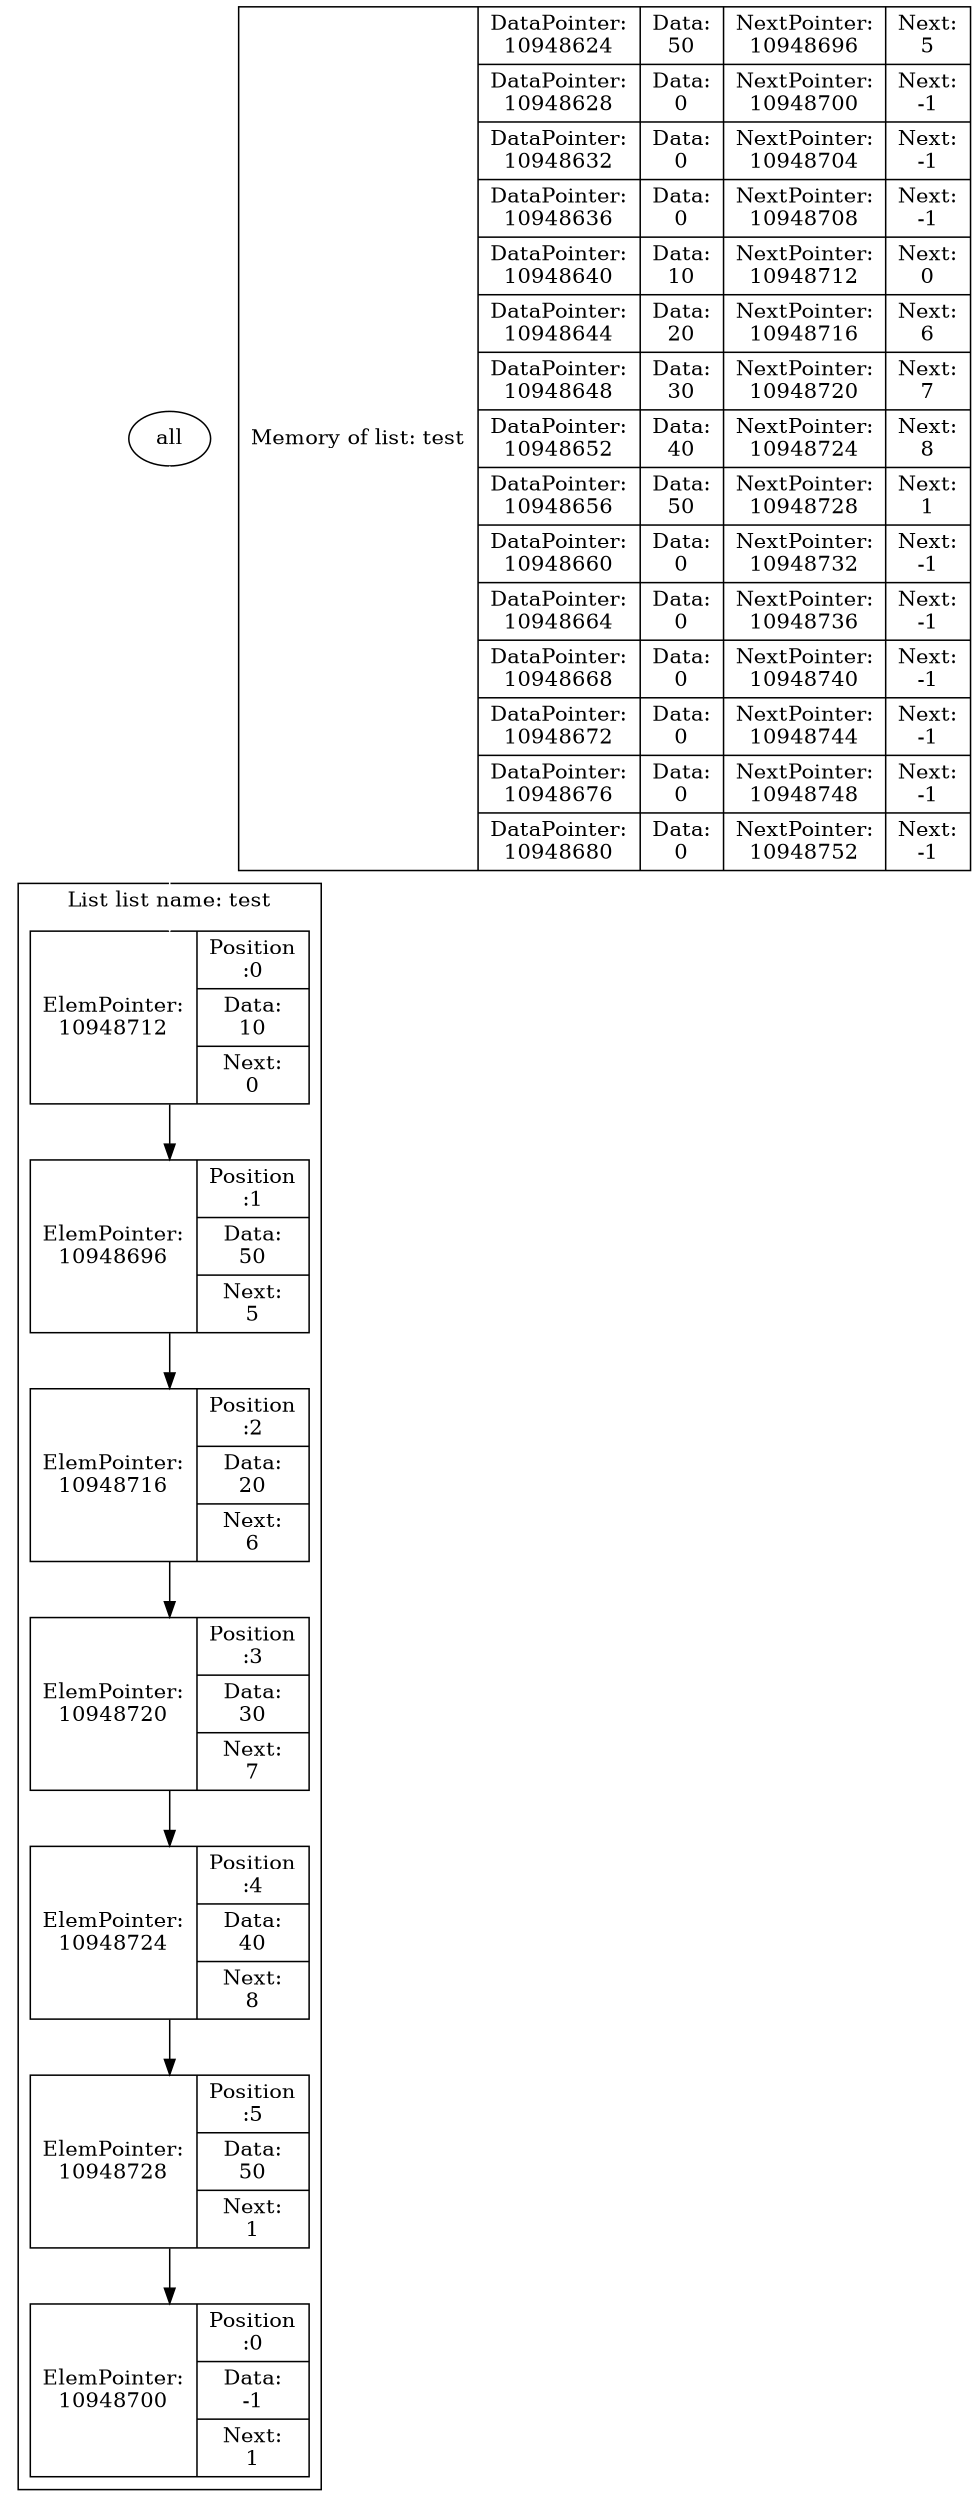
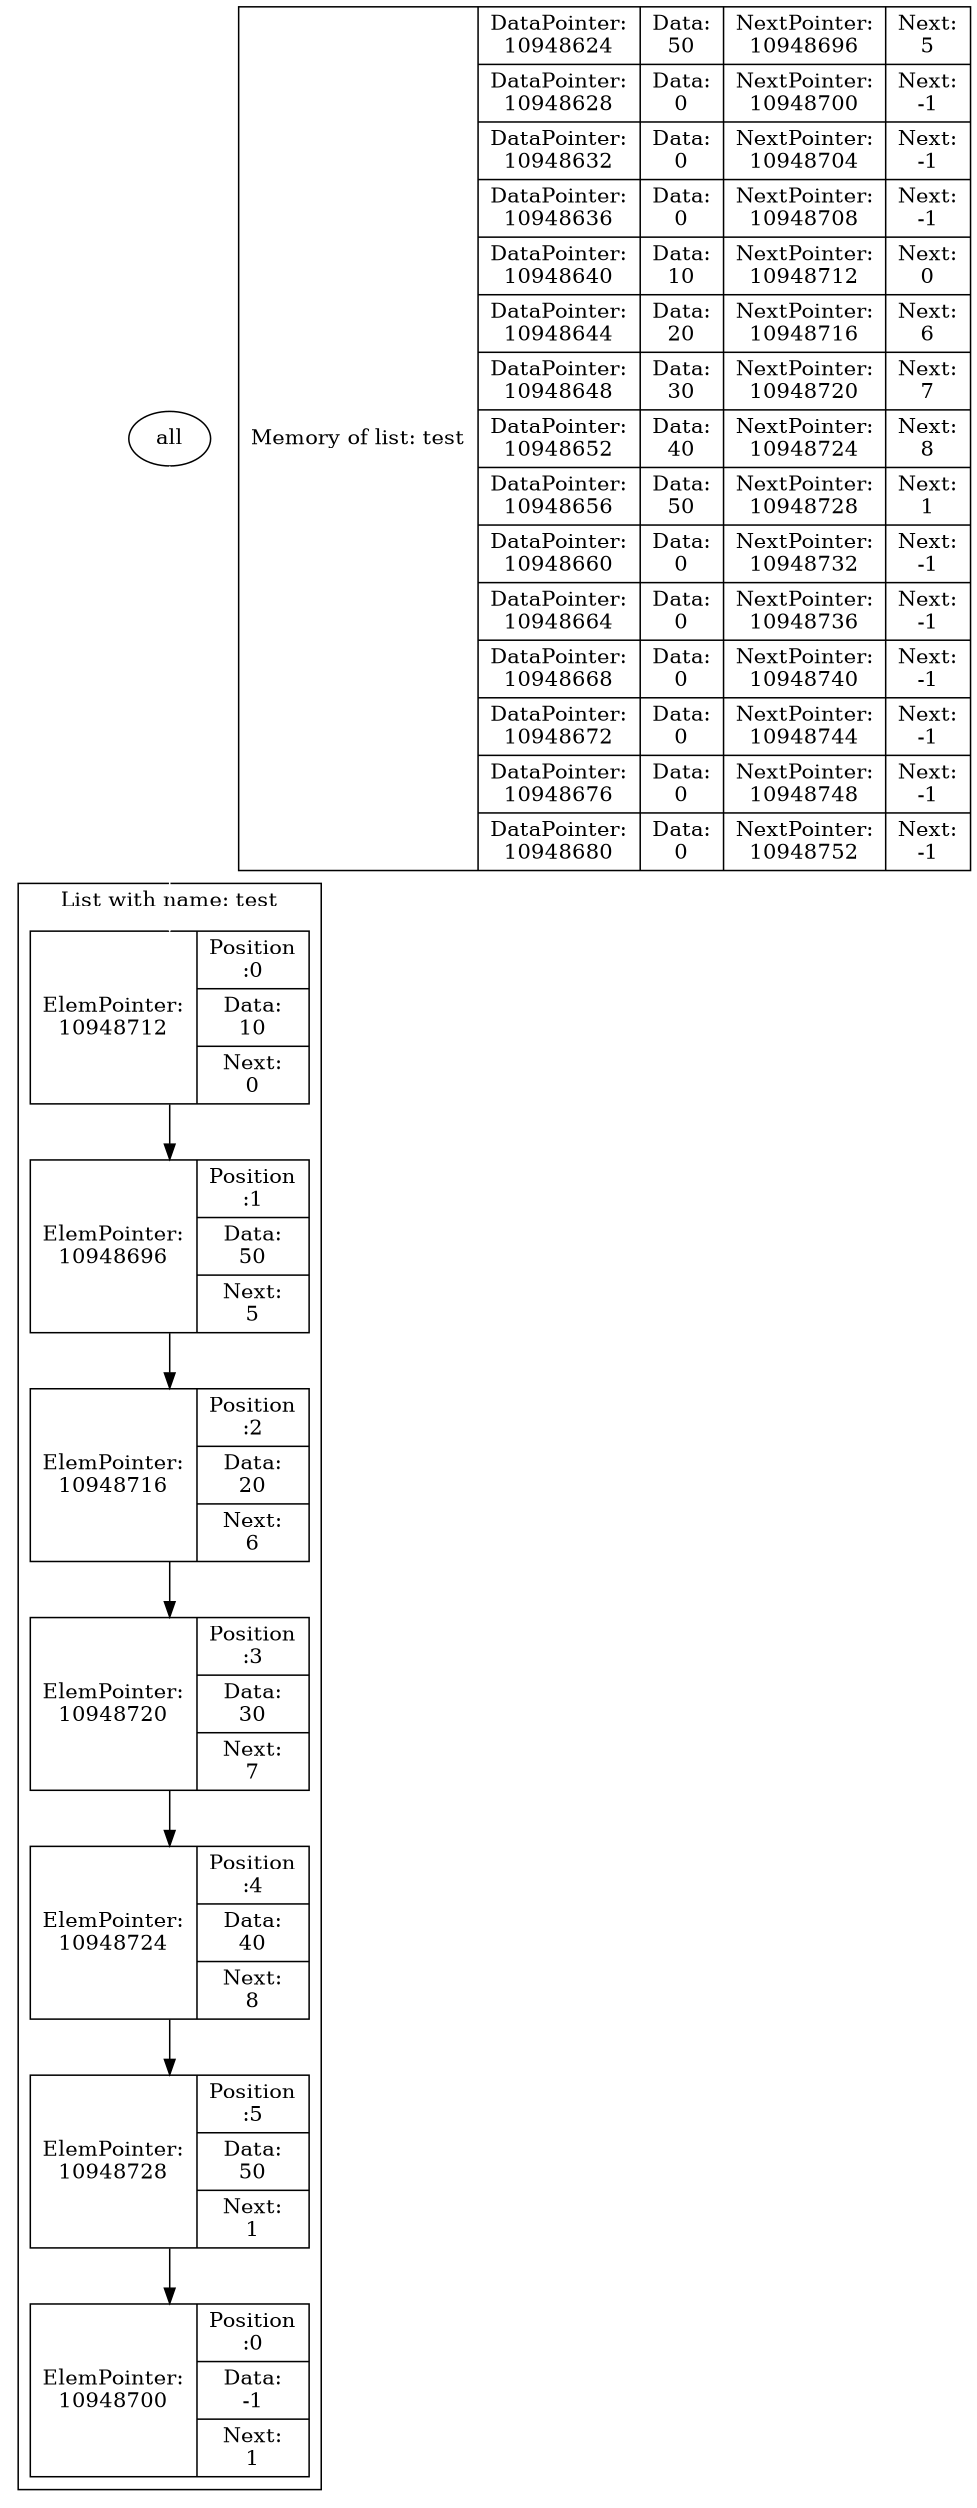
cluster "List list name: test": label "List list name: test" -> "List with name: test"
